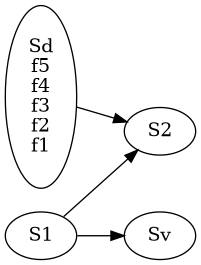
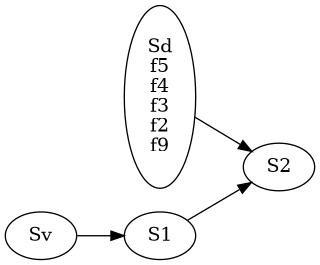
node "Sd f5 f4 f3 f2 f1": label "Sd f5 f4 f3 f2 f1" -> "Sd f5 f4 f3 f2 f9"
edge "S1" -> "Sv": reversed
